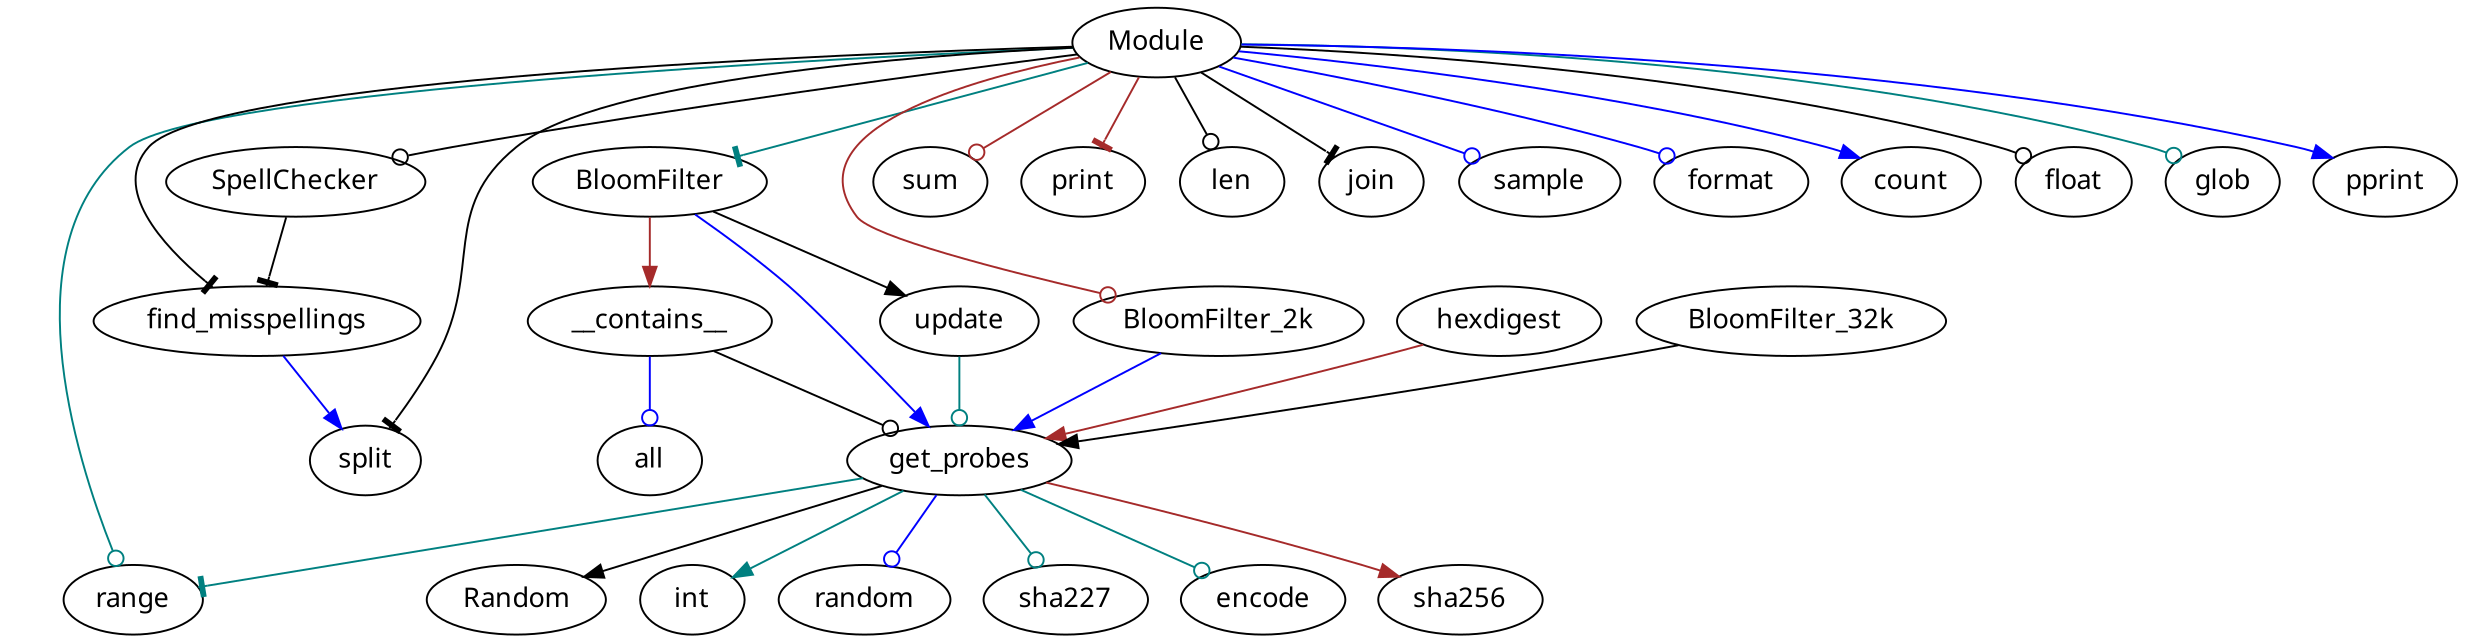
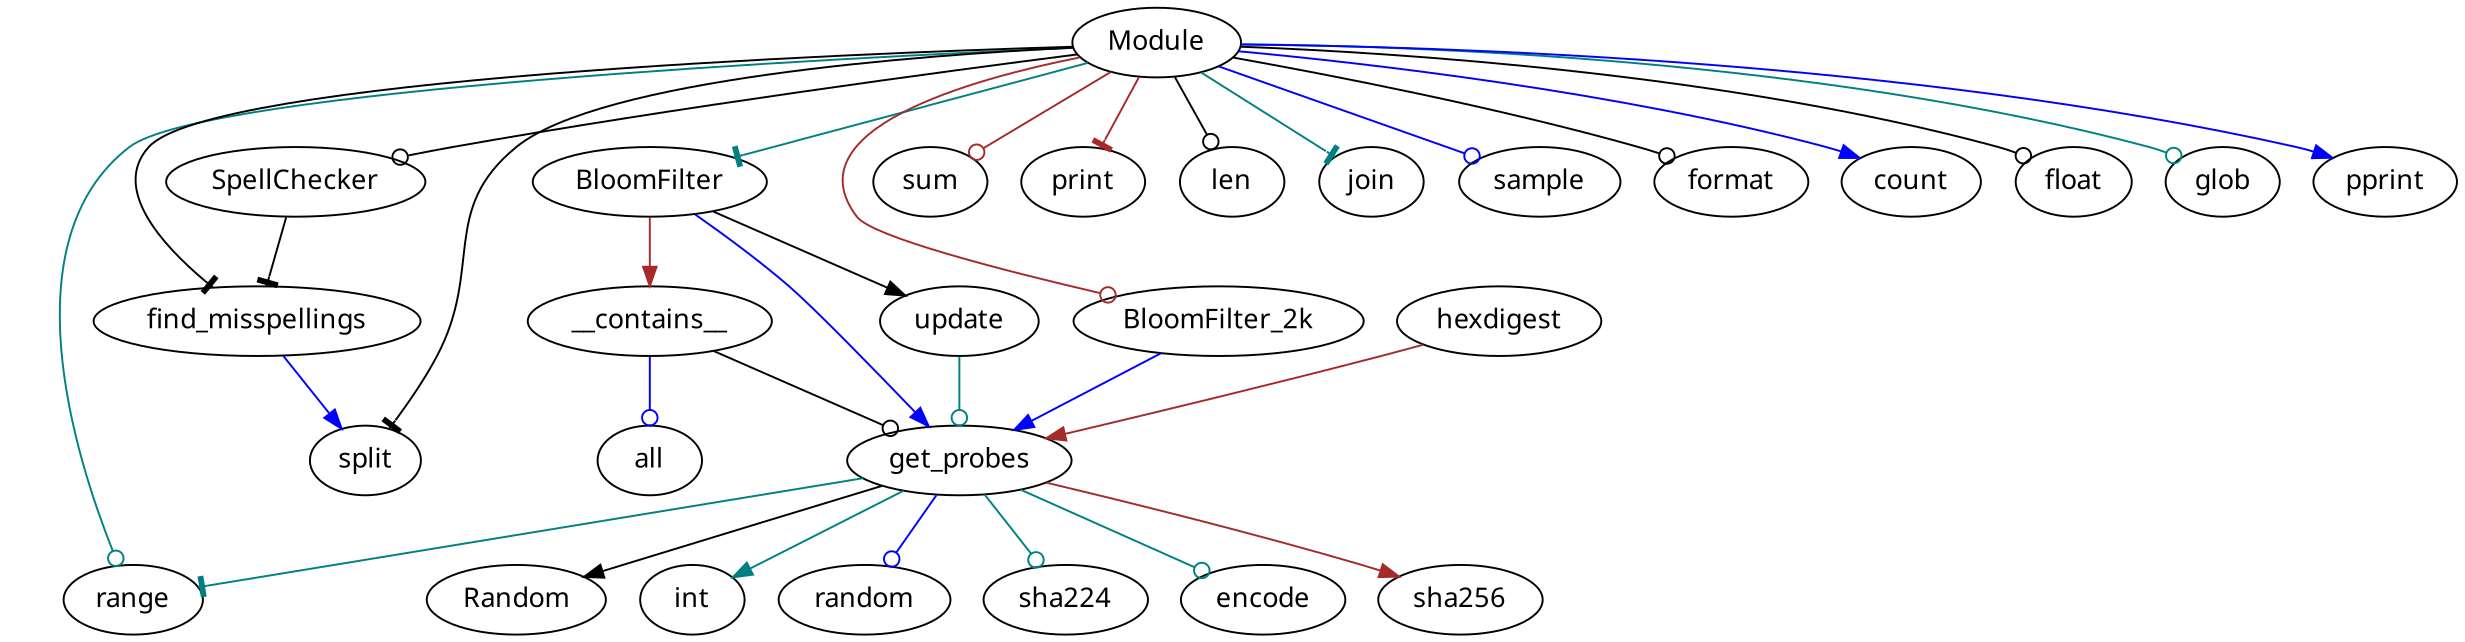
edge "Module" -> "format": color blue -> black
edge "Module" -> "join": color black -> teal
node "BloomFilter_32k": removed
node "sha227": label "sha227" -> "sha224"
